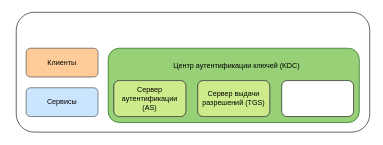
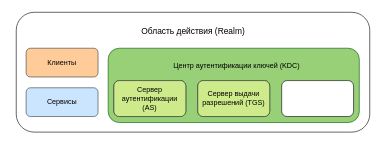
node "Область действия (Realm)": added
